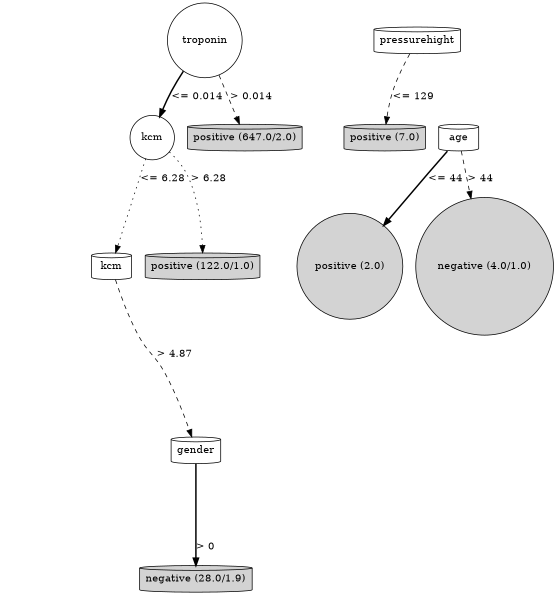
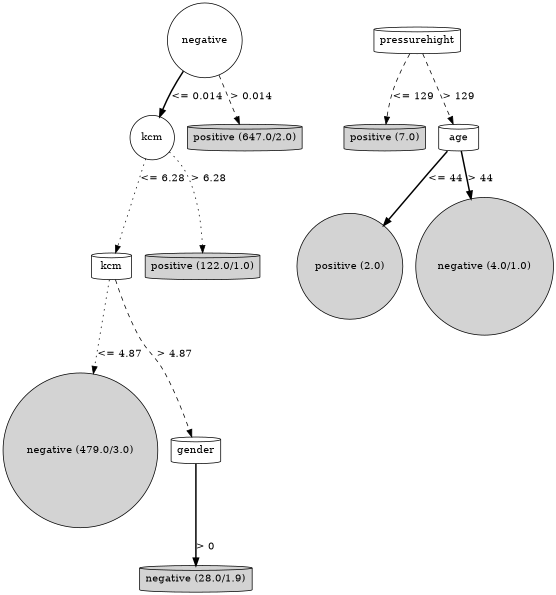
node "troponin": label "troponin" -> "negative"
edge "pressurehight" -> "age": added, label "> 129"
edge "age" -> "negative (4.0/1.0)": style dashed -> bold
node "negative (479.0/3.0)": added
